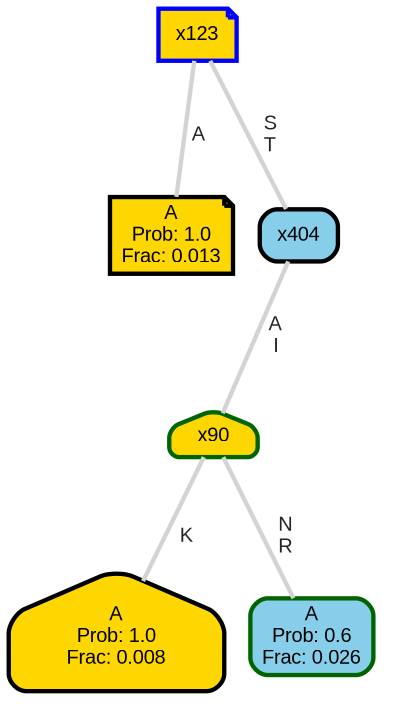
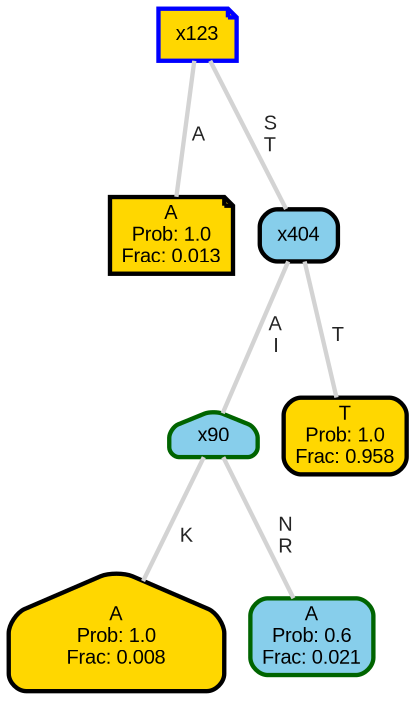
node "x90": fillcolor gold -> skyblue
node "T Prob: 1.0 Frac: 0.958": added
node "A Prob: 0.6 Frac: 0.026": label "A Prob: 0.6 Frac: 0.026" -> "A Prob: 0.6 Frac: 0.021"
